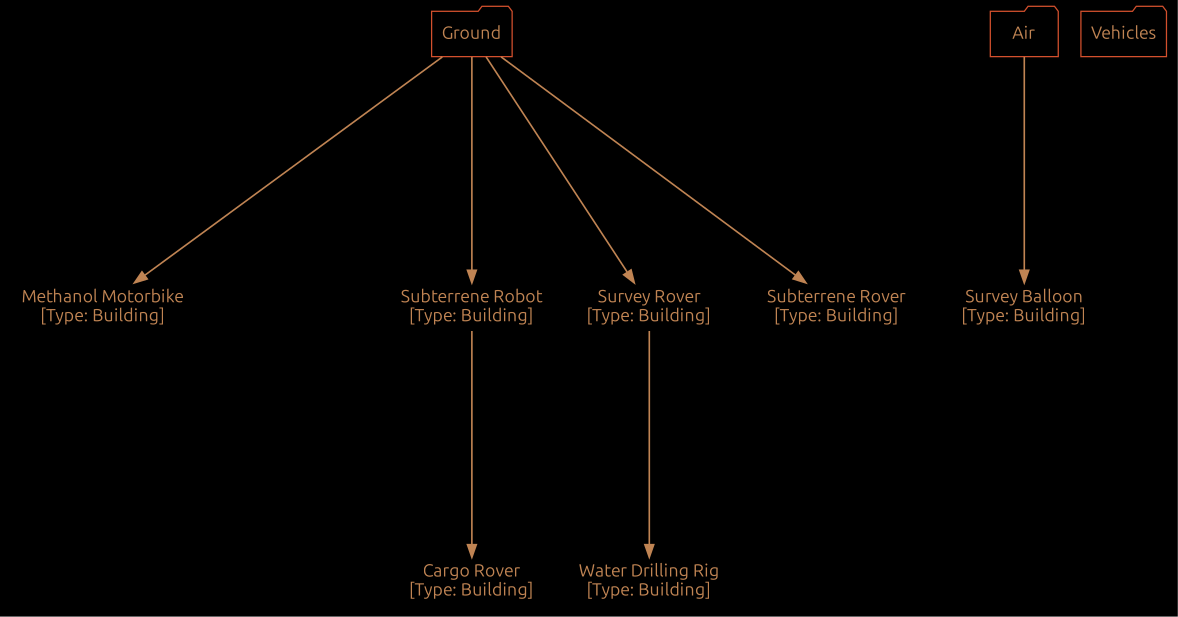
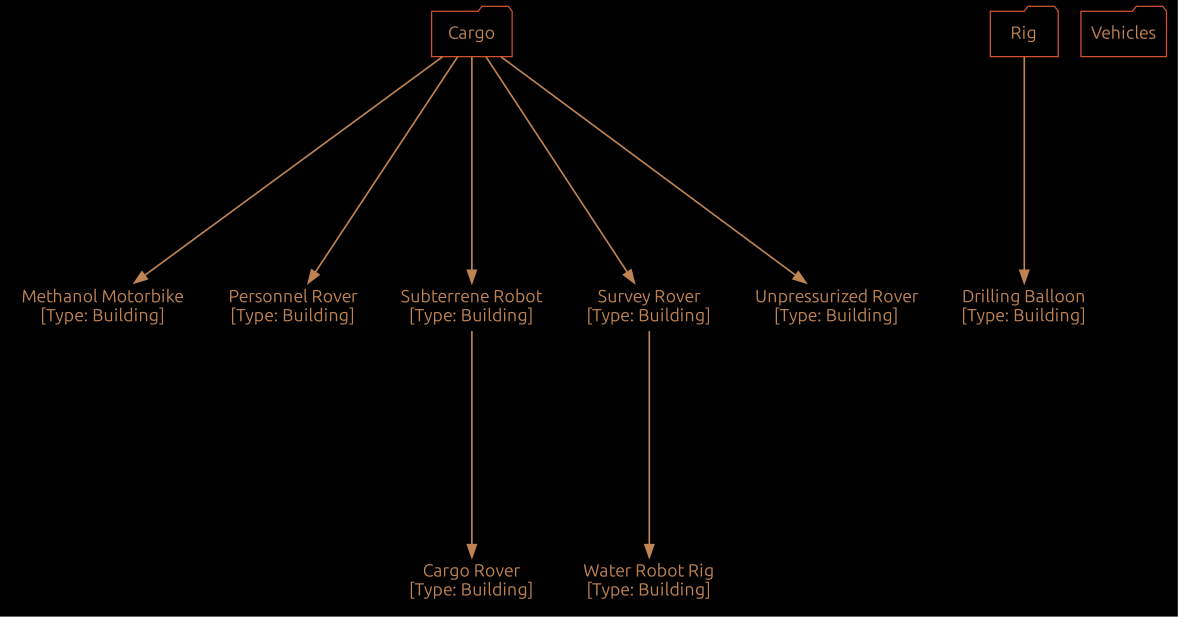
node "Ground": label "Ground" -> "Cargo"
node "Air": label "Air" -> "Rig"
node "Personnel Rover [Type: Building]": added
node "Subterrene Rover [Type: Building]": label "Subterrene Rover [Type: Building]" -> "Unpressurized Rover [Type: Building]"
node "Survey Balloon [Type: Building]": label "Survey Balloon [Type: Building]" -> "Drilling Balloon [Type: Building]"
node "Water Drilling Rig [Type: Building]": label "Water Drilling Rig [Type: Building]" -> "Water Robot Rig [Type: Building]"
